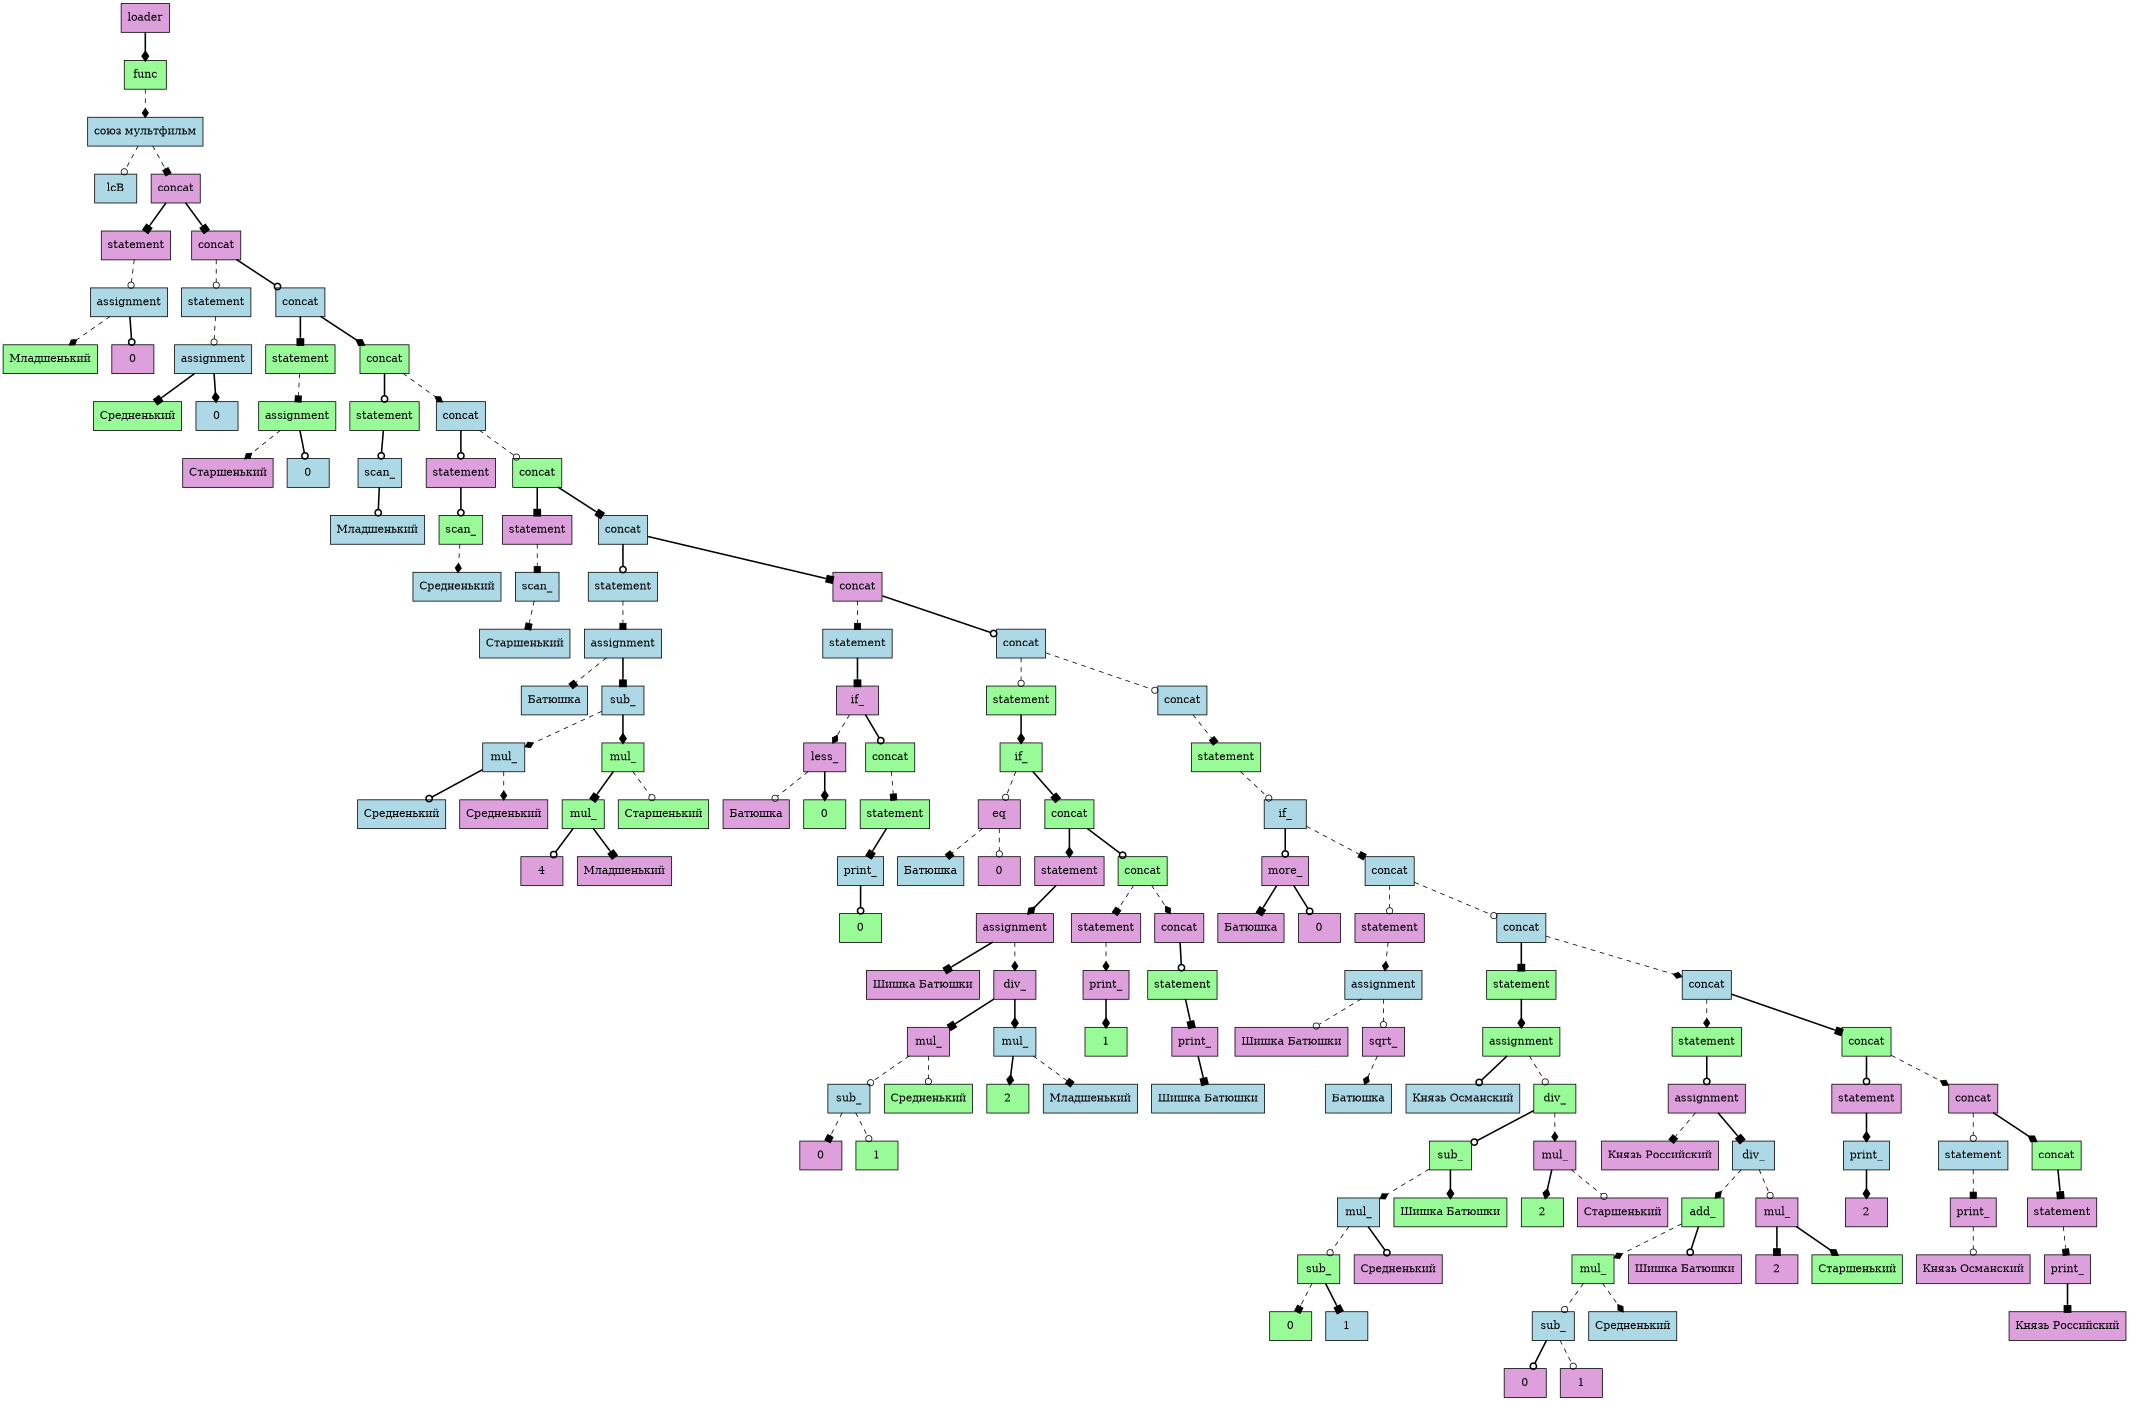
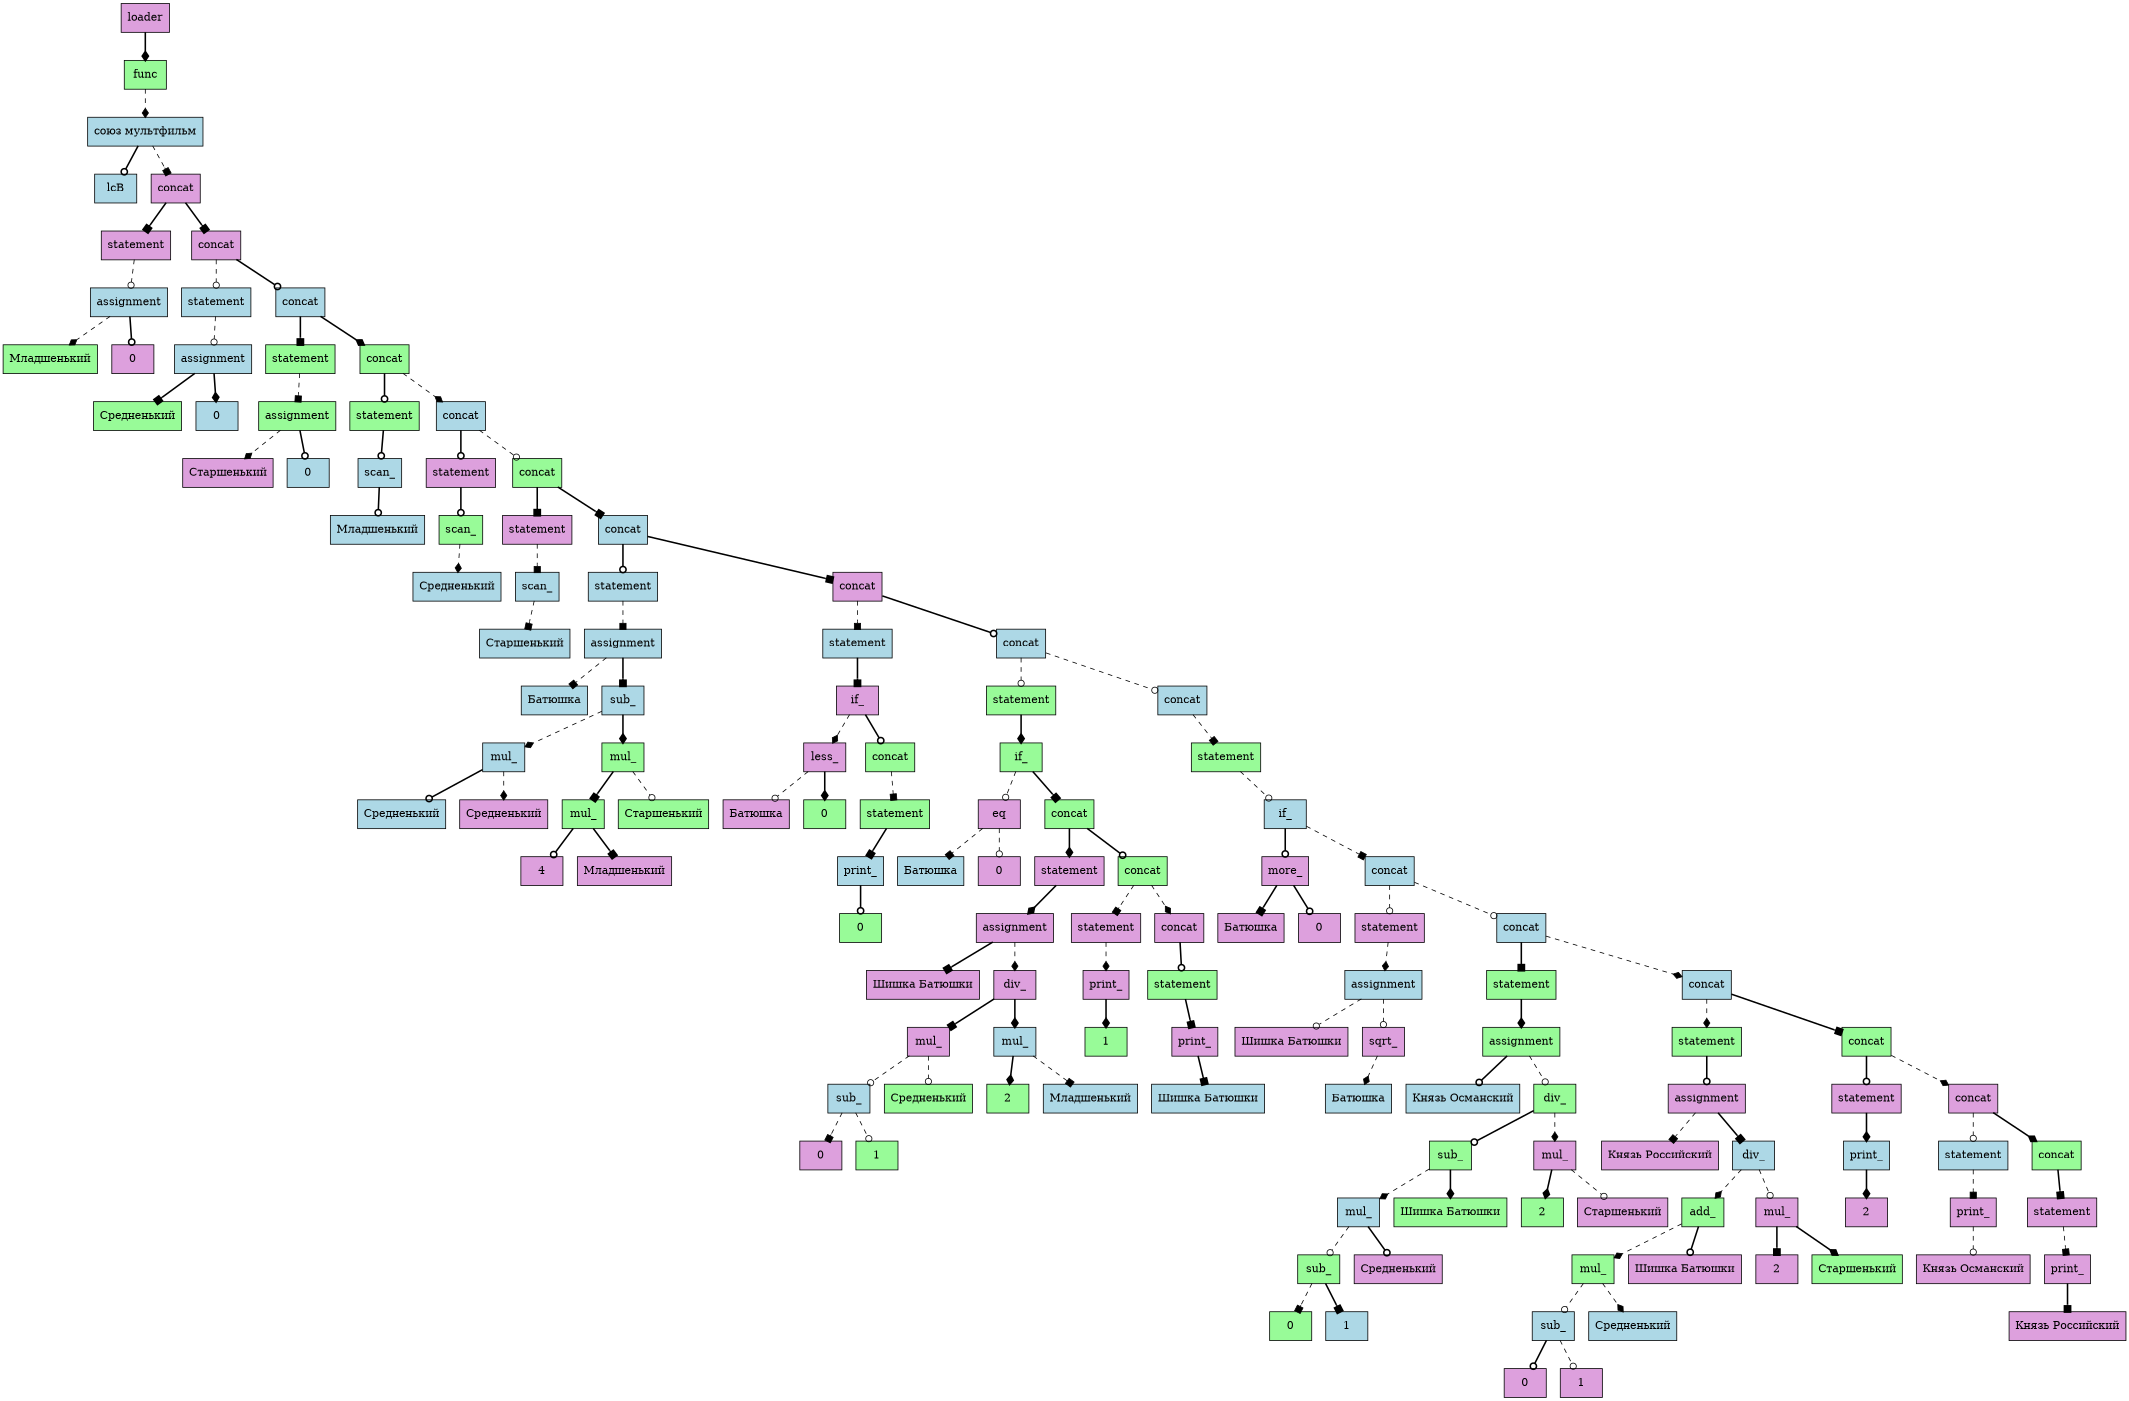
edge "союз мультфильм" -> "lcB": style dashed -> bold
